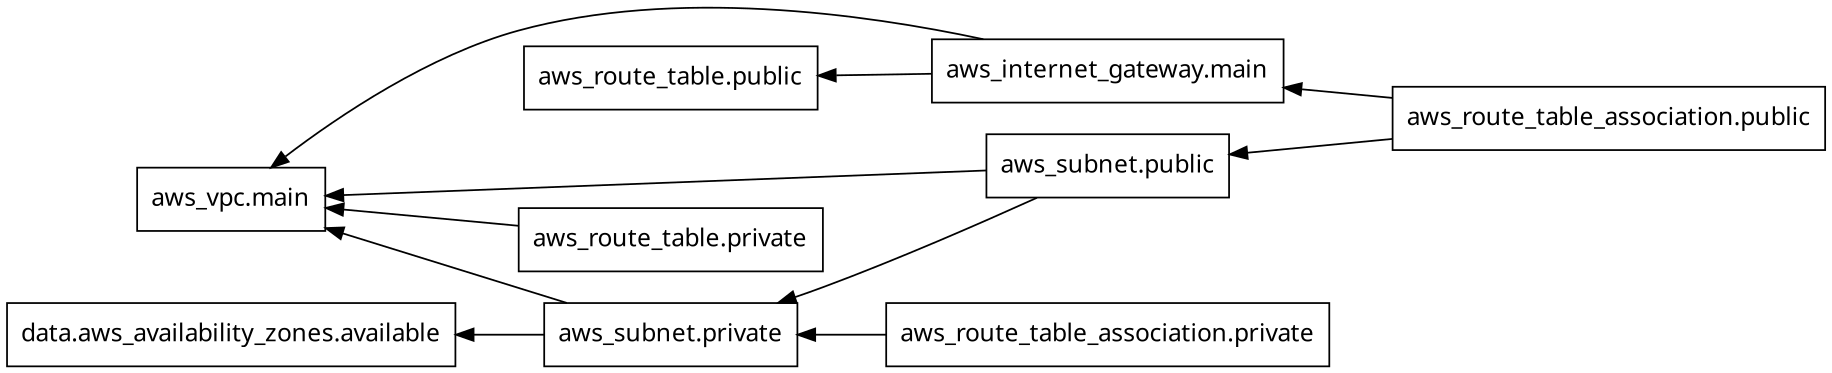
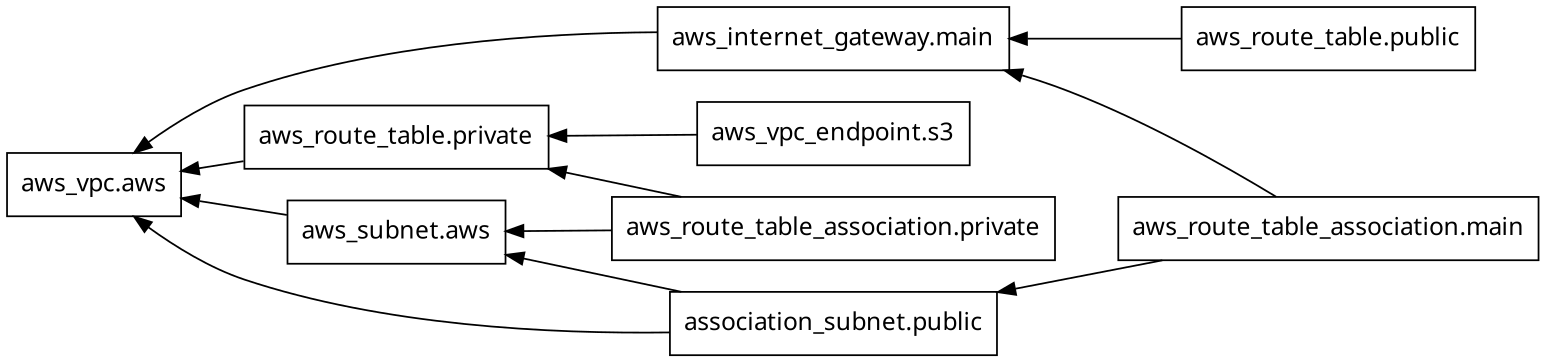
edge "aws_internet_gateway.main" -> "aws_route_table.public": reversed
node "aws_route_table_association.public": label "aws_route_table_association.public" -> "aws_route_table_association.main"
node "aws_vpc_endpoint.s3": added
node "aws_subnet.public": label "aws_subnet.public" -> "association_subnet.public"
edge "aws_route_table_association.private" -> "aws_route_table.private": added
node "aws_vpc.main": label "aws_vpc.main" -> "aws_vpc.aws"
node "data.aws_availability_zones.available": removed
node "aws_subnet.private": label "aws_subnet.private" -> "aws_subnet.aws"
